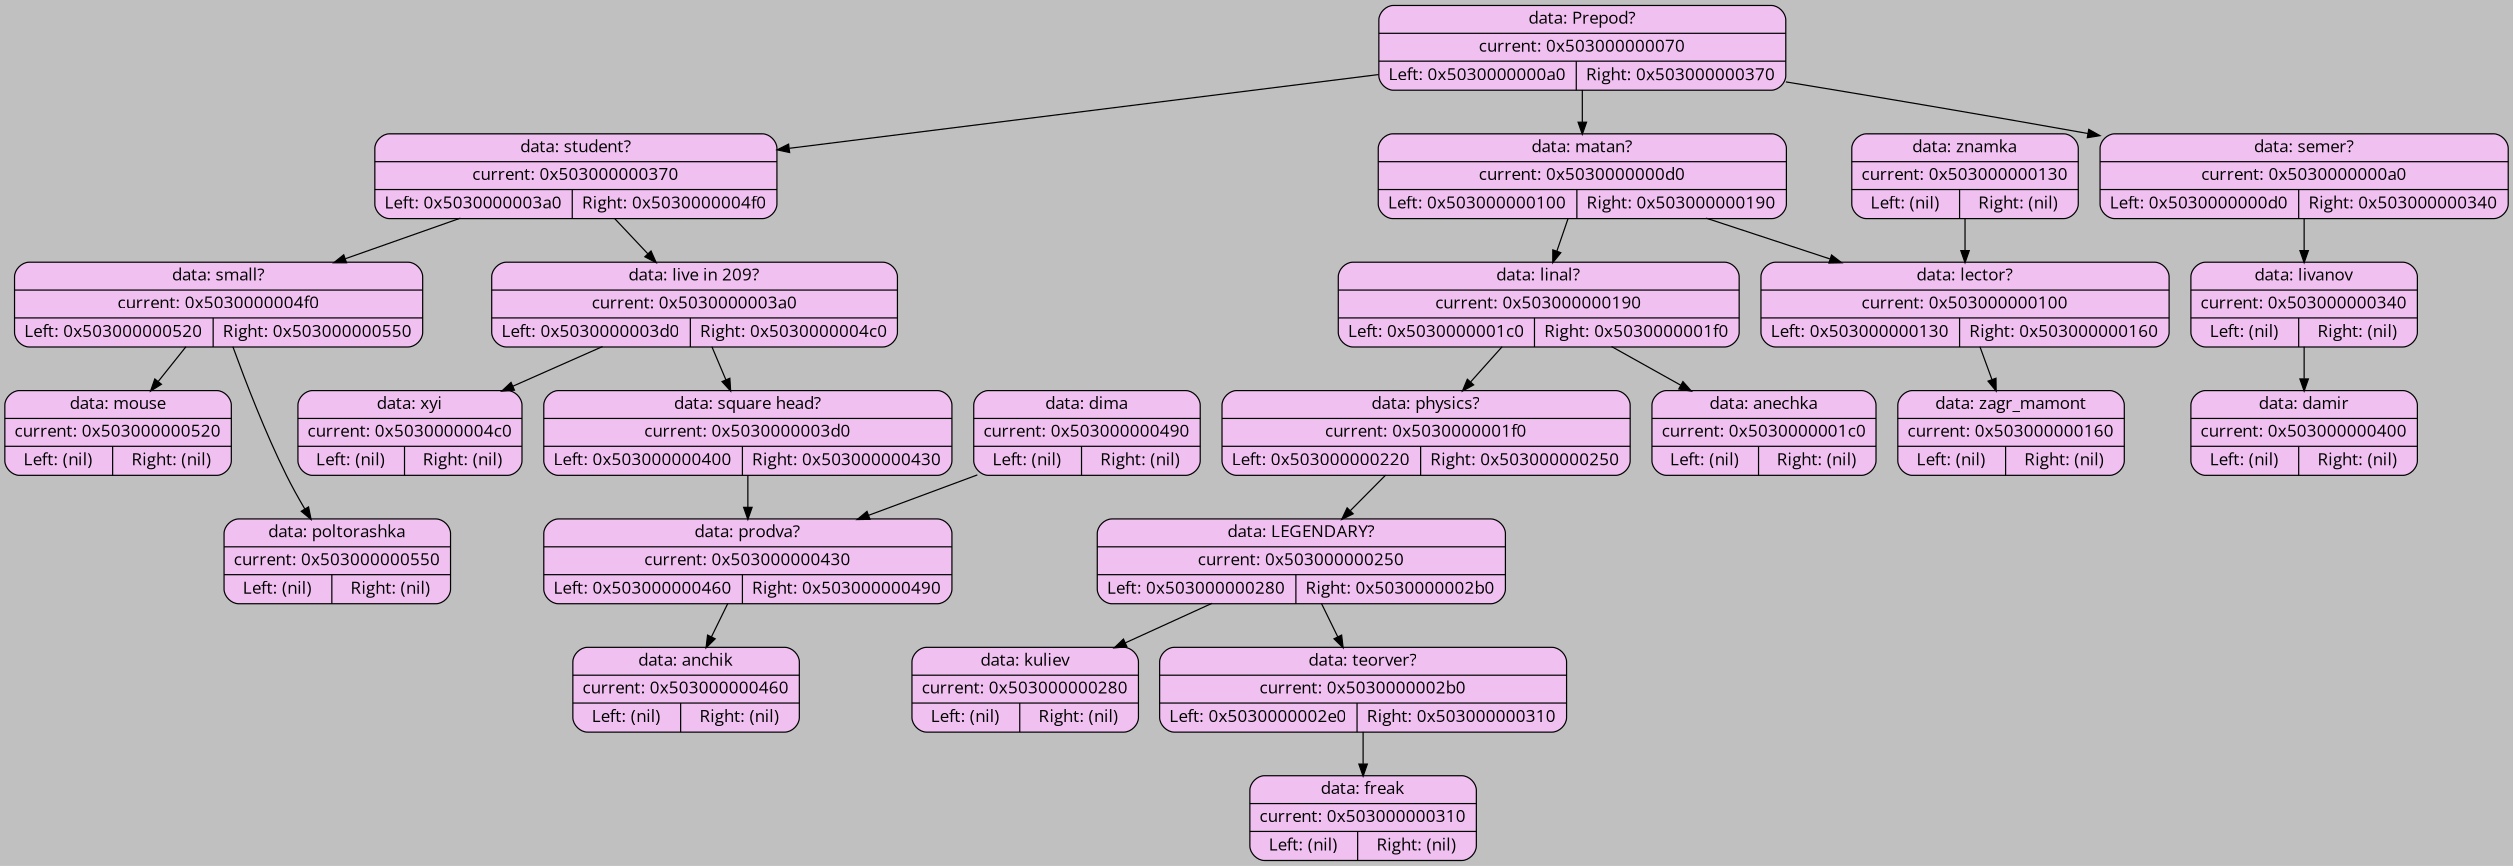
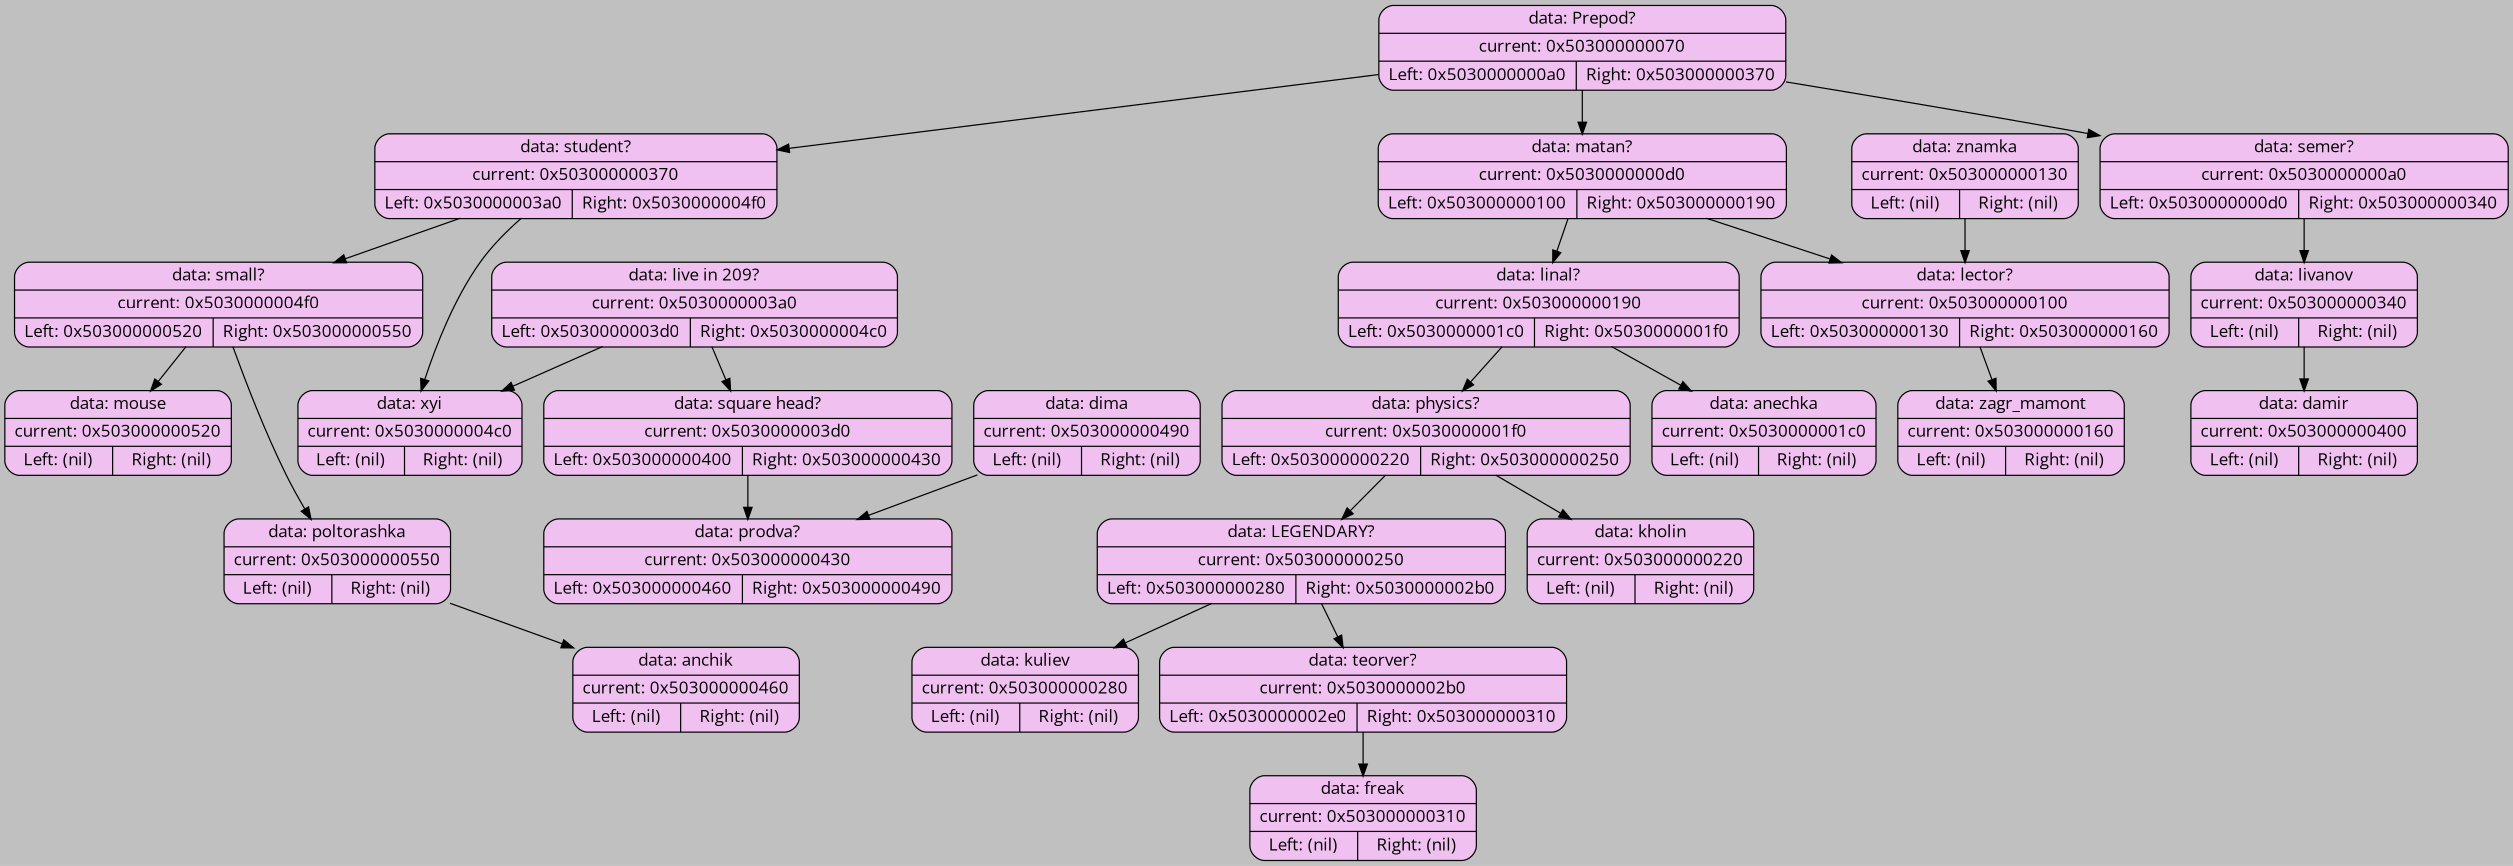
edge "data: student?" -> "data: live in 209?": now "data: student?" -> "data: xyi"
node "data: kholin": added
edge "data: prodva?" -> "data: anchik": now "data: poltorashka" -> "data: anchik"
